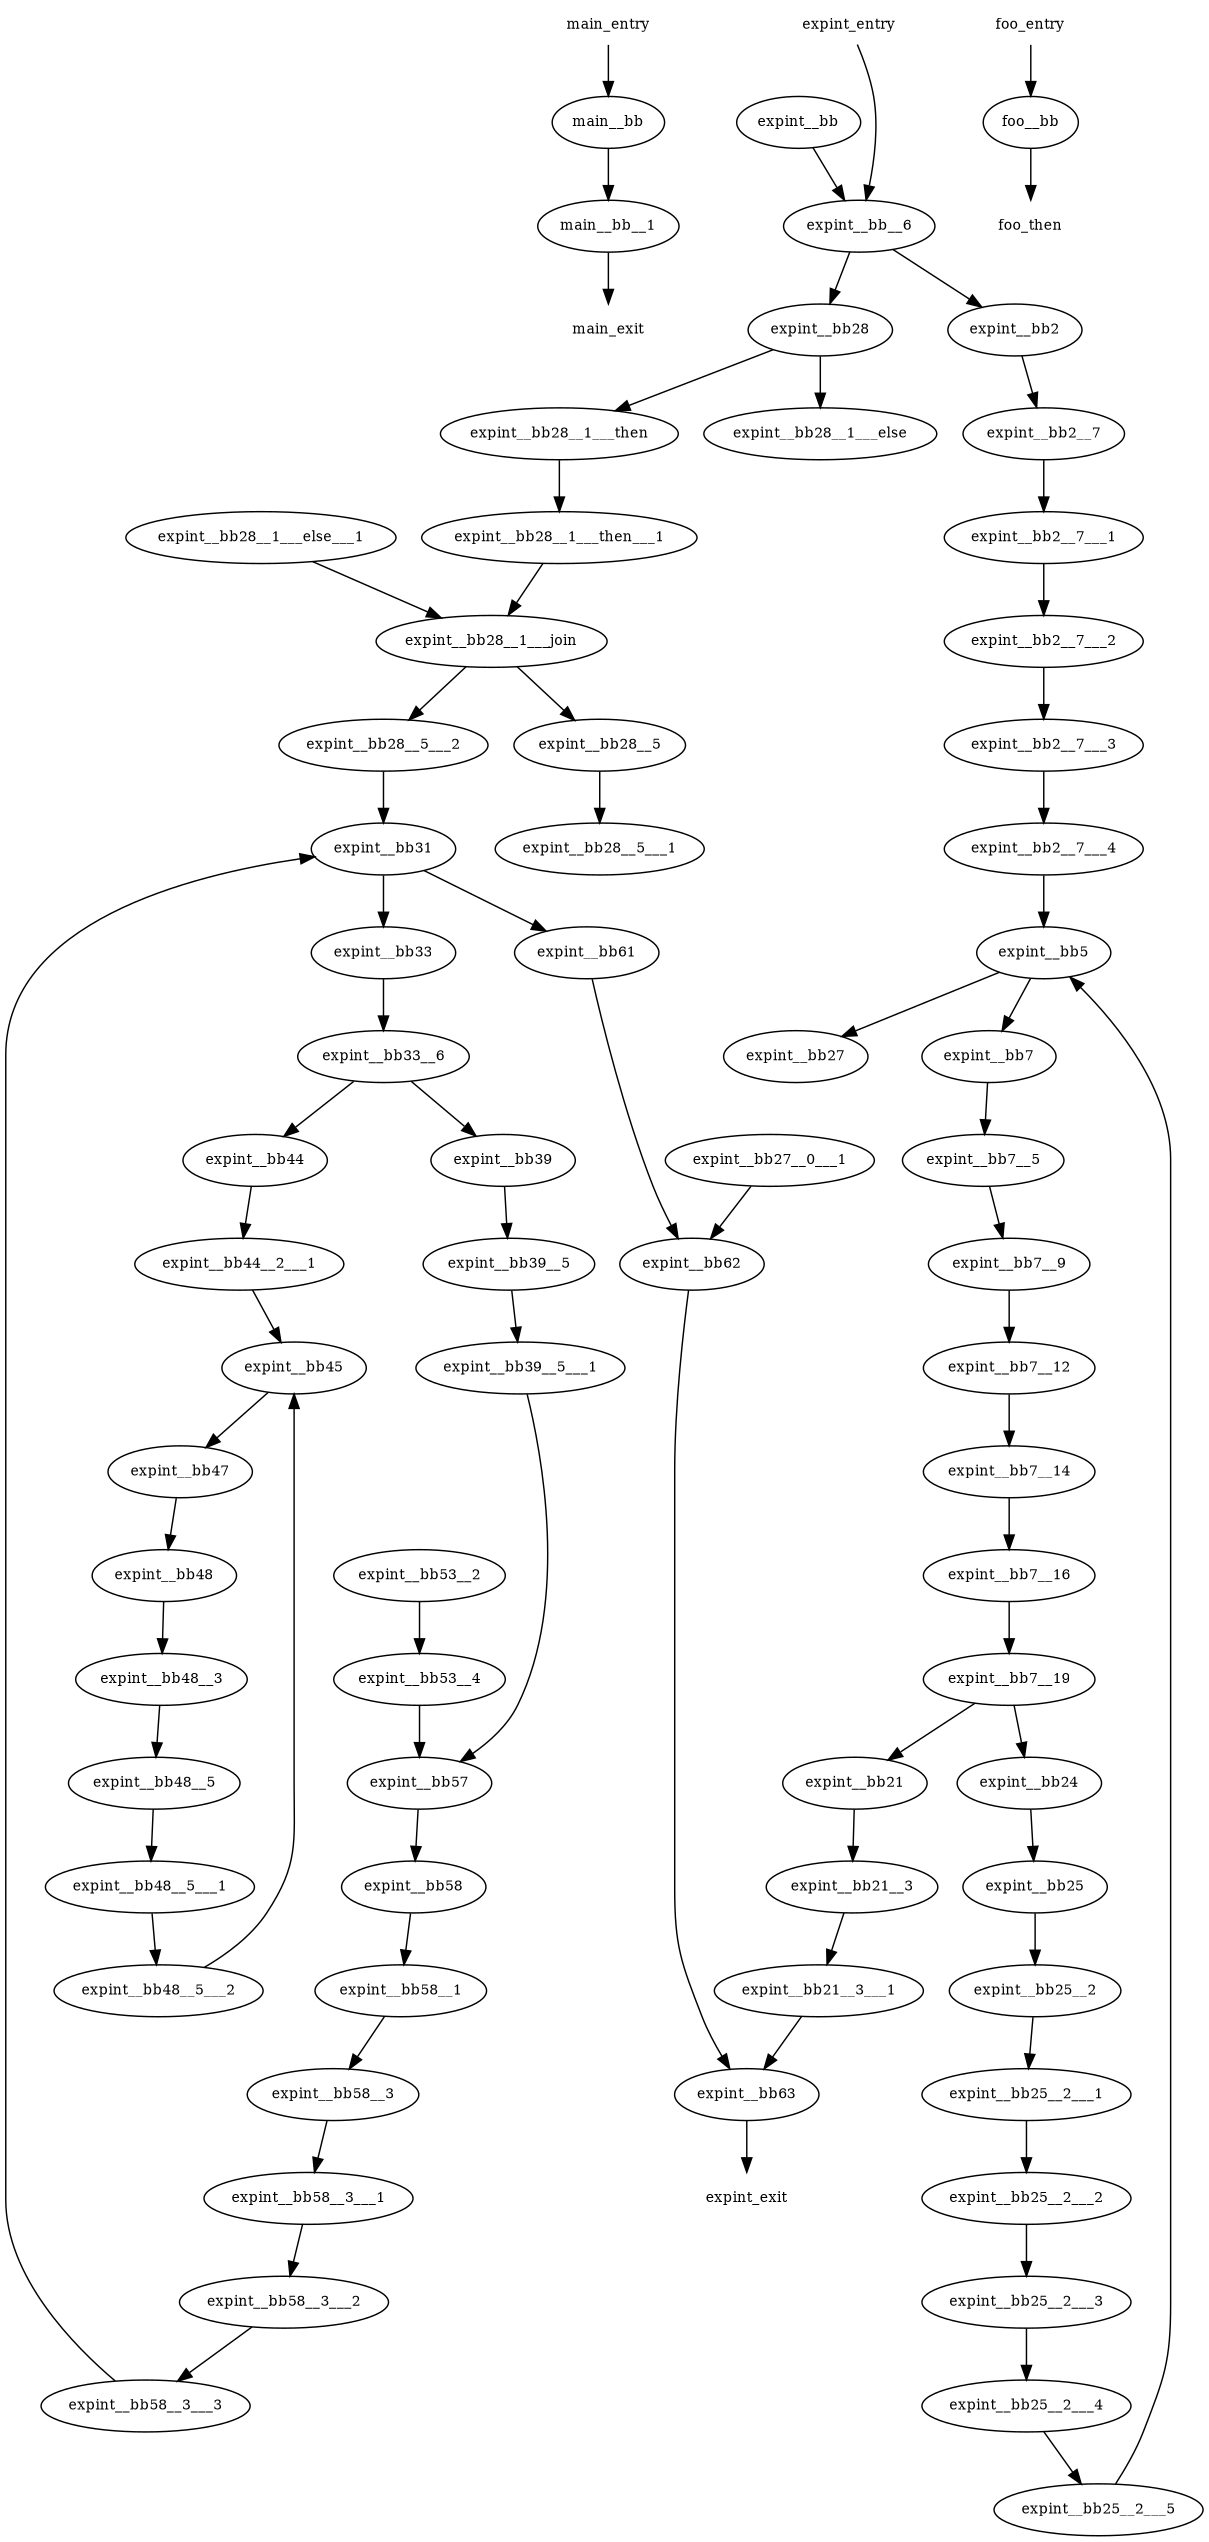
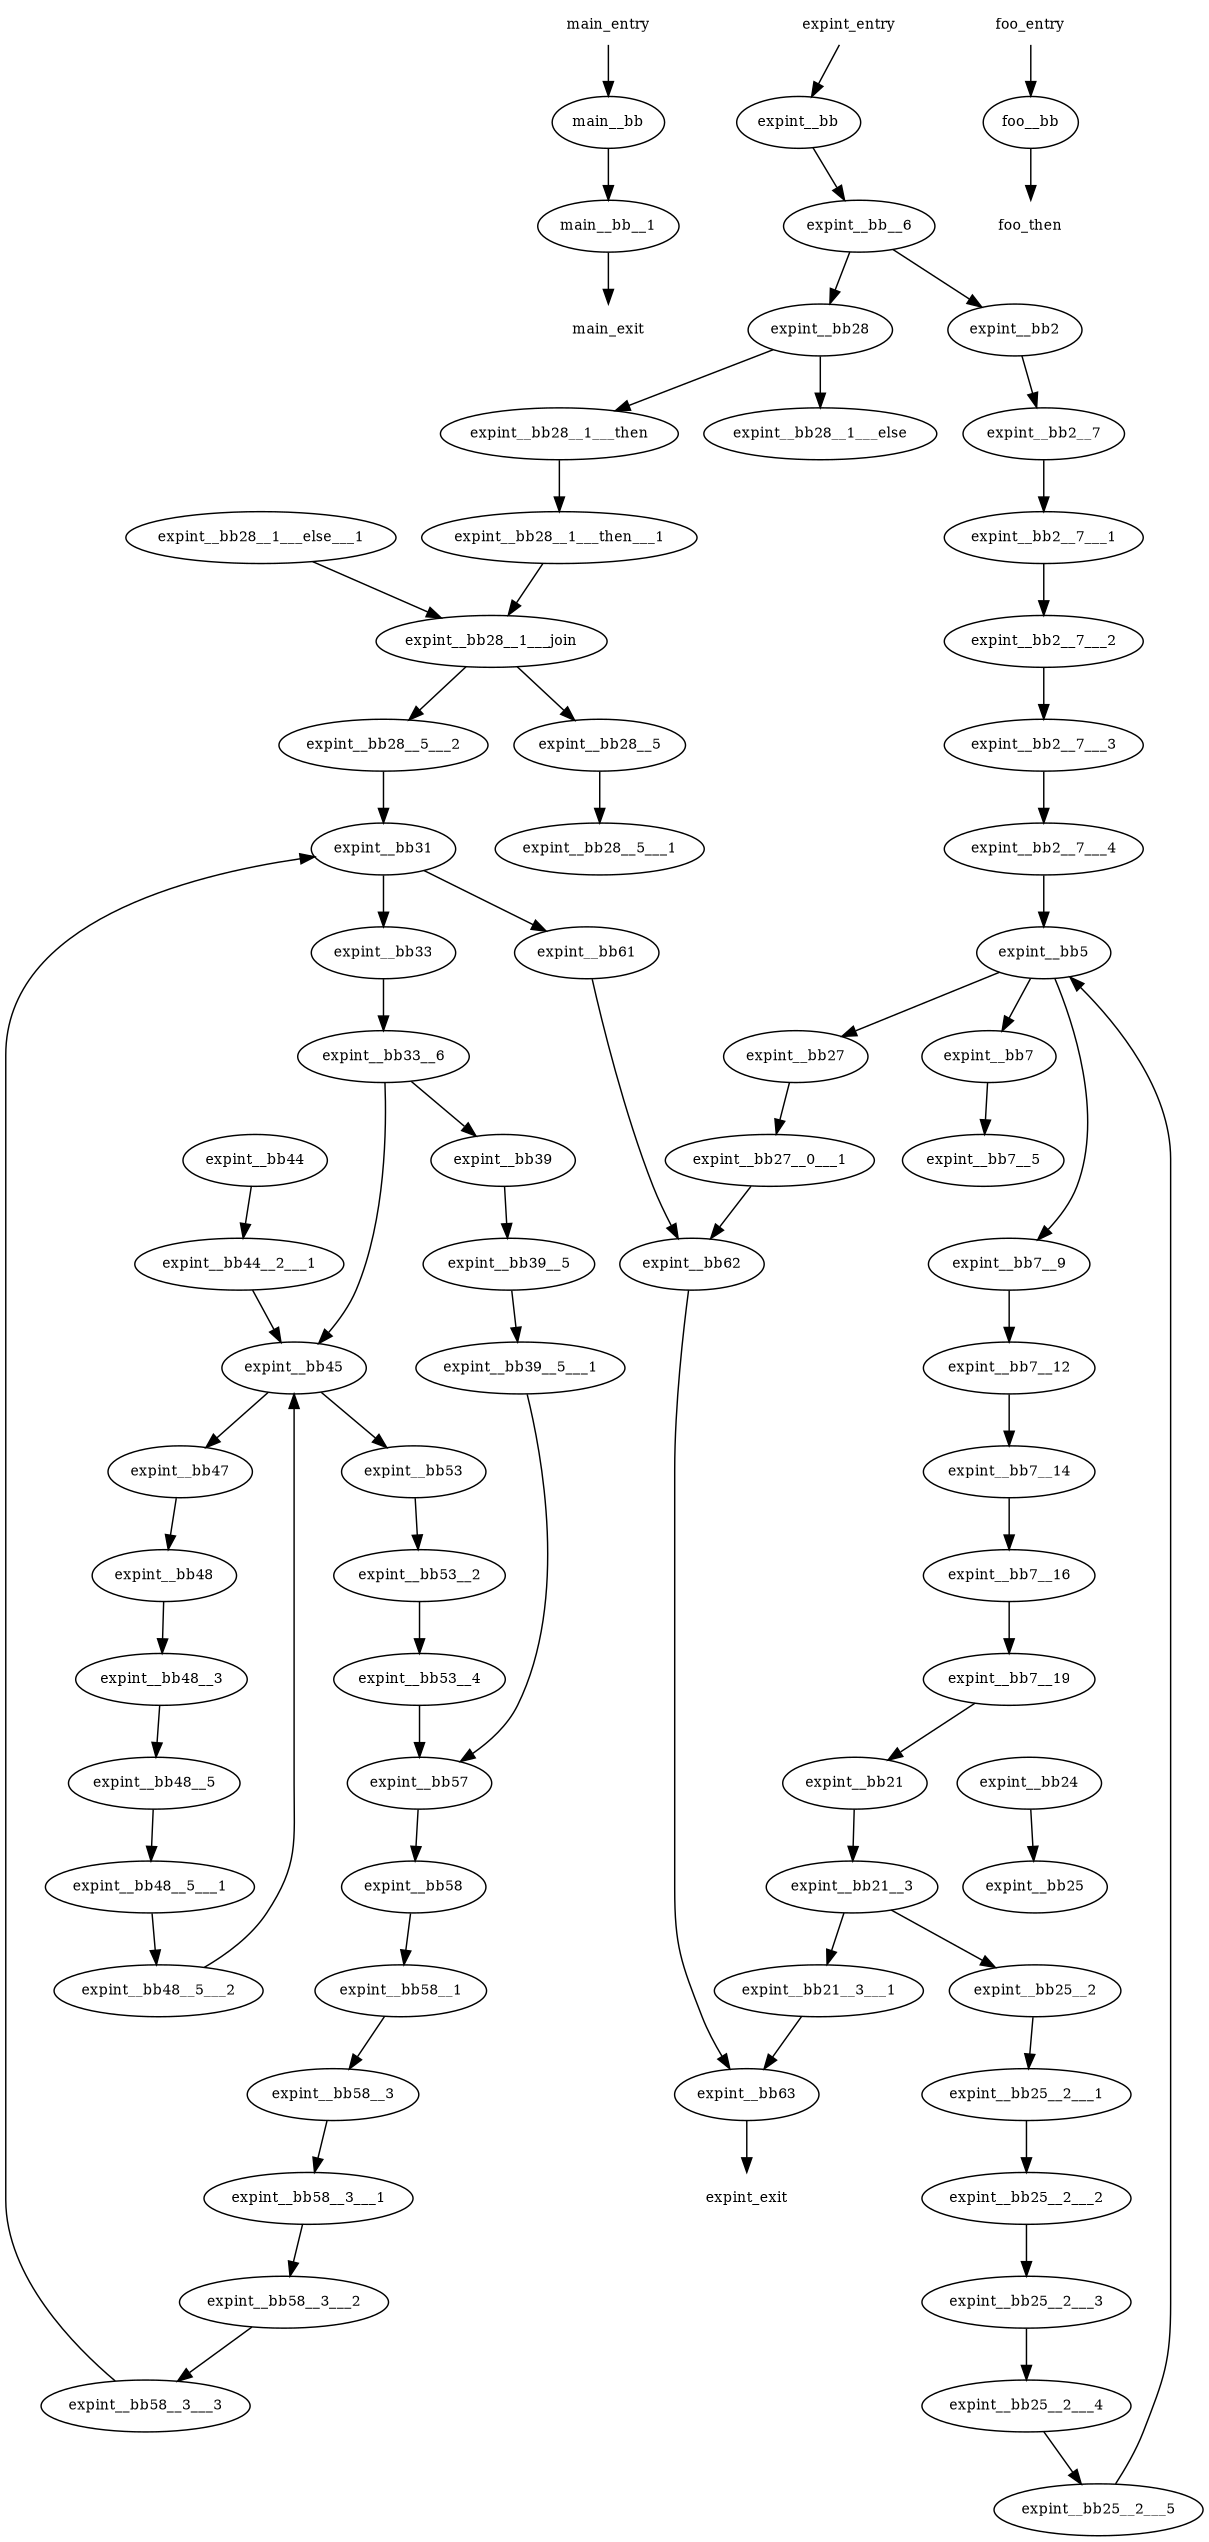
edge "expint_entry" -> "expint__bb__6": now "expint_entry" -> "expint__bb"
edge "expint__bb27" -> "expint__bb27__0___1": added
edge "expint__bb33__6" -> "expint__bb44": now "expint__bb33__6" -> "expint__bb45"
edge "expint__bb7__5" -> "expint__bb7__9": now "expint__bb5" -> "expint__bb7__9"
node "expint__bb53": added
edge "expint__bb7__19" -> "expint__bb24": removed
edge "expint__bb25" -> "expint__bb25__2": now "expint__bb21__3" -> "expint__bb25__2"
